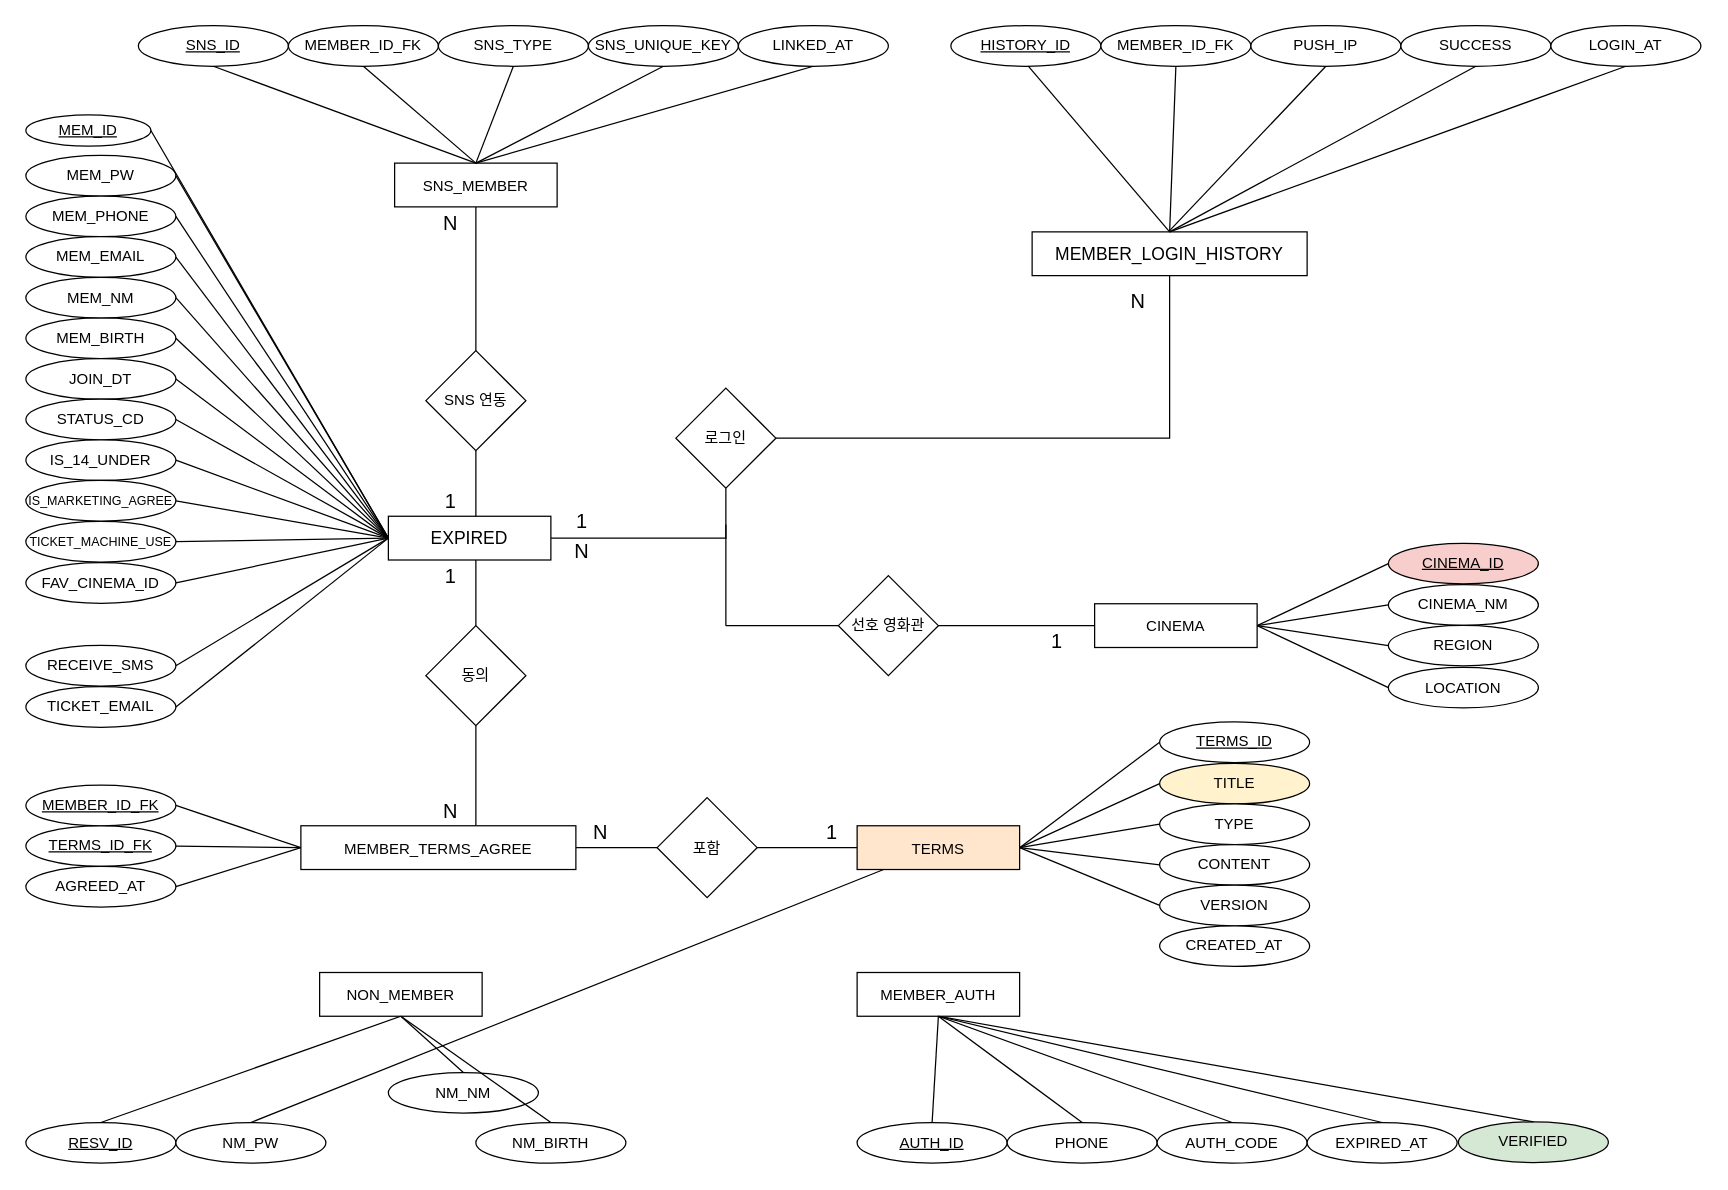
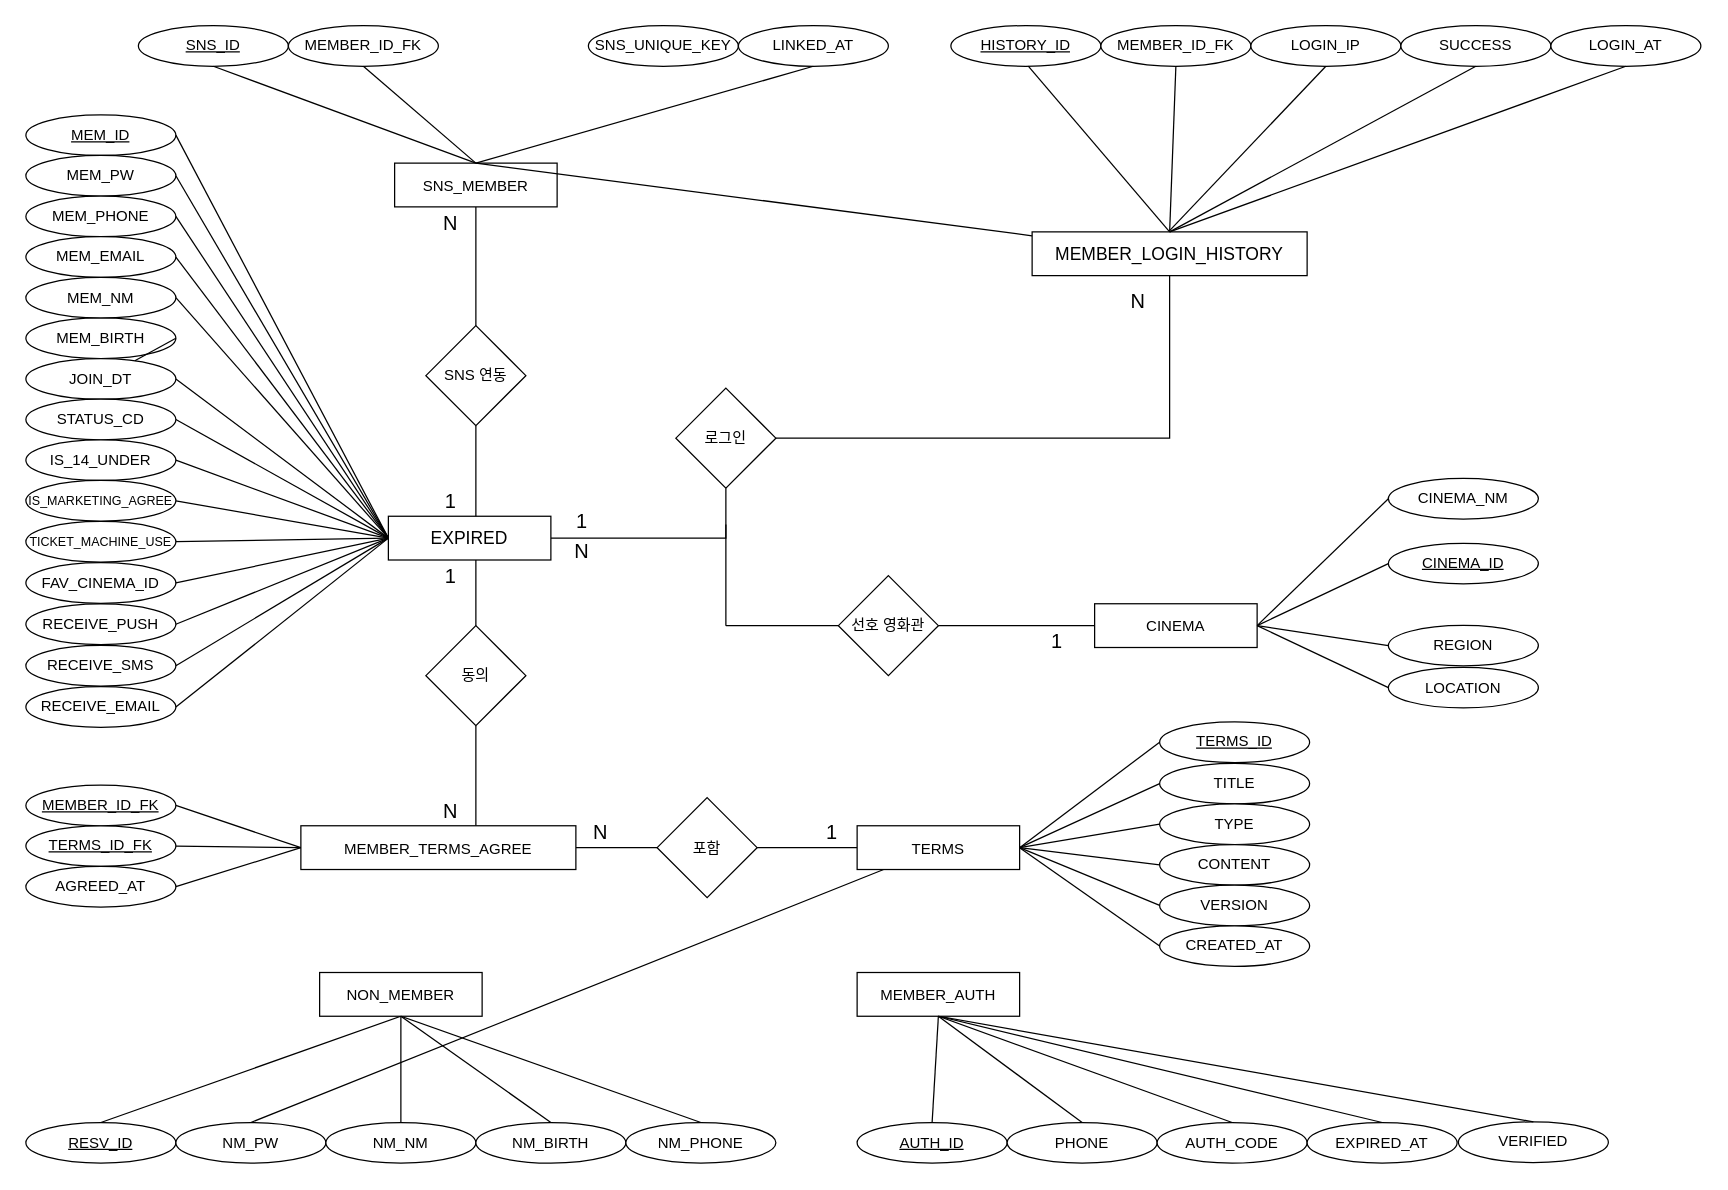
node "SNS_TYPE": removed
node "PUSH_IP": label "PUSH_IP" -> "LOGIN_IP"
edge "SNS_TYPE" -- "SNS_MEMBER": removed
edge "SNS_UNIQUE_KEY" -- "SNS_MEMBER": now "MEMBER_LOGIN_HISTORY" -- "SNS_MEMBER"
node "MEM_ID": size 125x31 -> 150x41
node "SNS 연동": moved (476, 401) -> (476, 376)
edge "MEM_BIRTH" -- "EXPIRED": now "MEM_BIRTH" -- "JOIN_DT"
node "CINEMA_ID": fillcolor #f8cecc -> #ffffff
edge "EXPIRED" -- "RECEIVE_PUSH": added
node "CINEMA_NM": moved (1463, 605) -> (1463, 499)
node "RECEIVE_PUSH": added
node "TICKET_EMAIL": label "TICKET_EMAIL" -> "RECEIVE_EMAIL"
node "TITLE": fillcolor #fff2cc -> #ffffff
node "TERMS": fillcolor #ffe6cc -> #ffffff
edge "TERMS" -- "CREATED_AT": added
edge "NON_MEMBER" -- "NM_PHONE": added
node "NM_NM": moved (463, 1093) -> (401, 1143)
node "VERIFIED": fillcolor #d5e8d4 -> #ffffff
node "NM_PHONE": added
